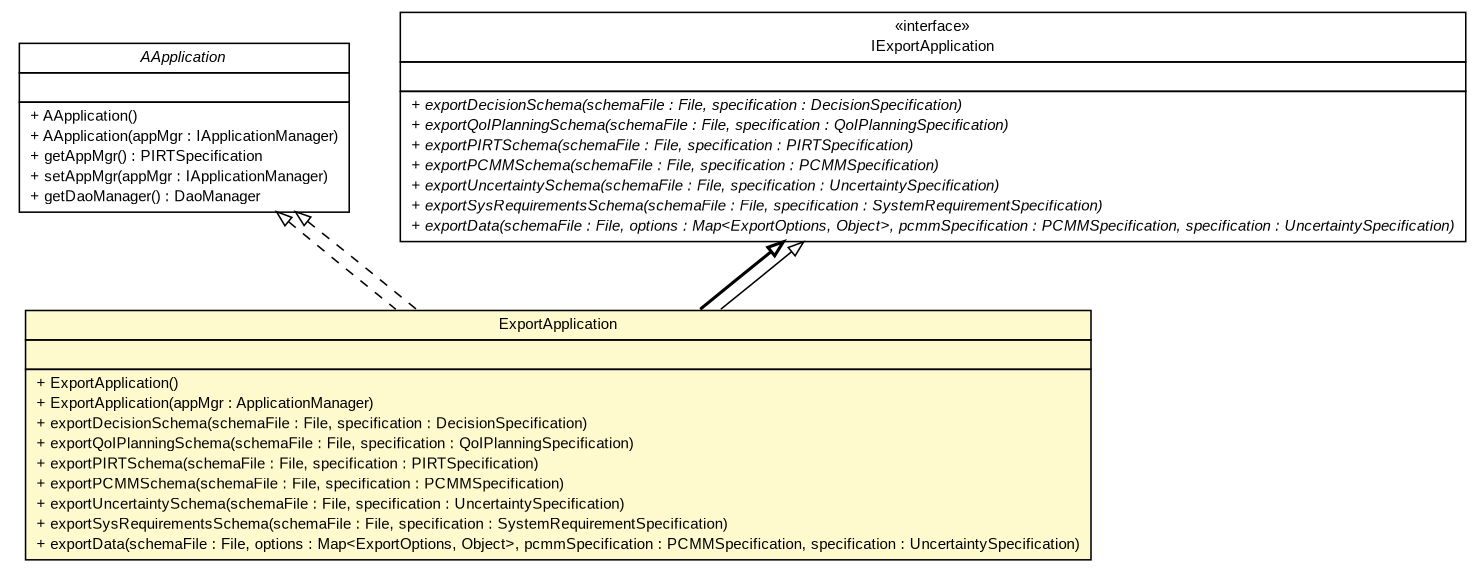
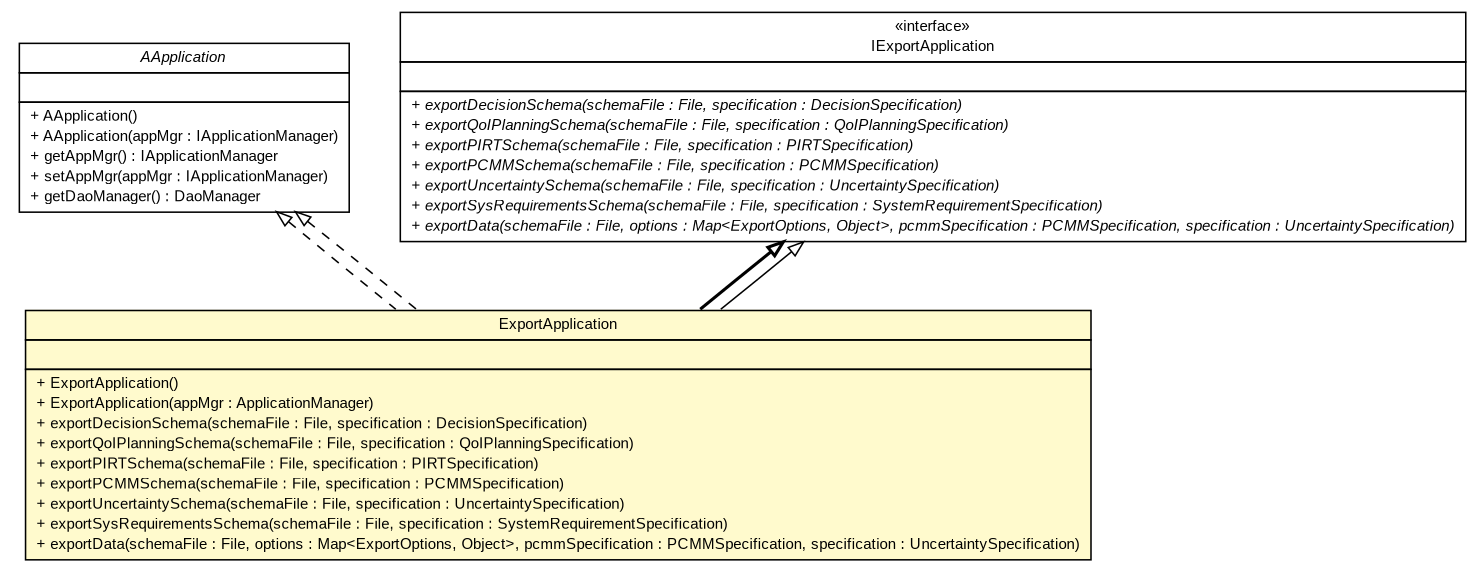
node "AApplication": text "+ getAppMgr() : PIRTSpecification" -> "+ getAppMgr() : IApplicationManager"
